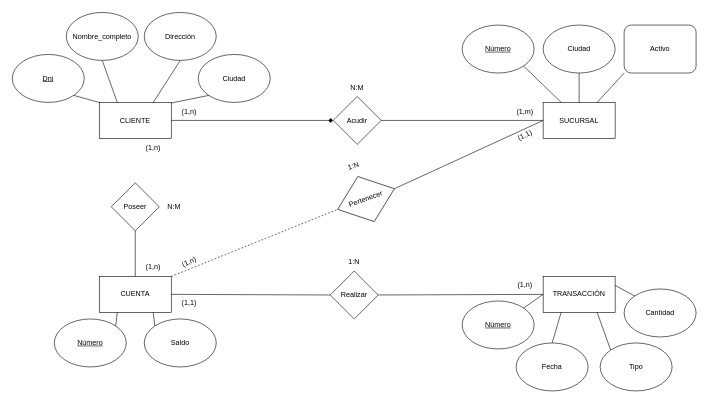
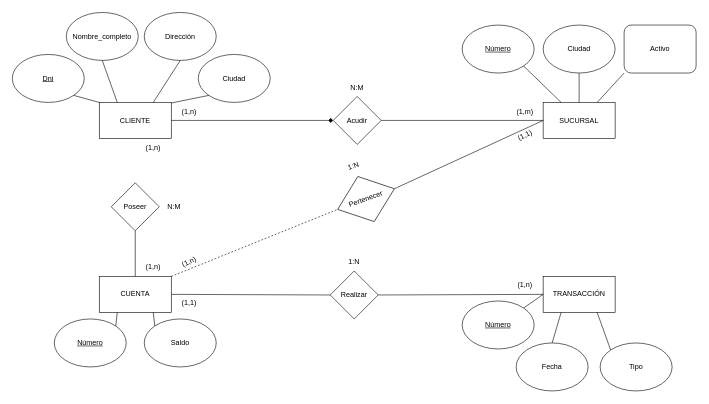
edge "TRANSACCIÓN" -- "Cantidad": removed
node "Cantidad": removed
